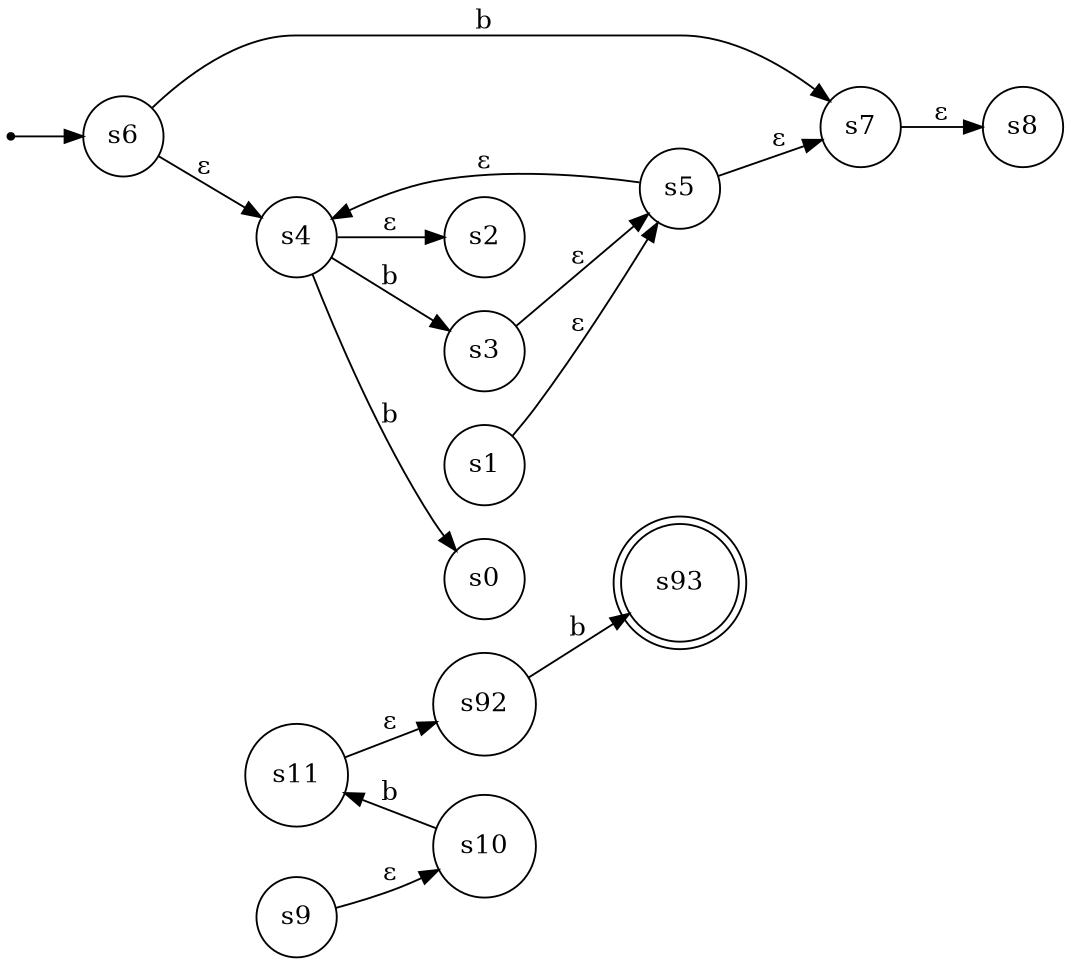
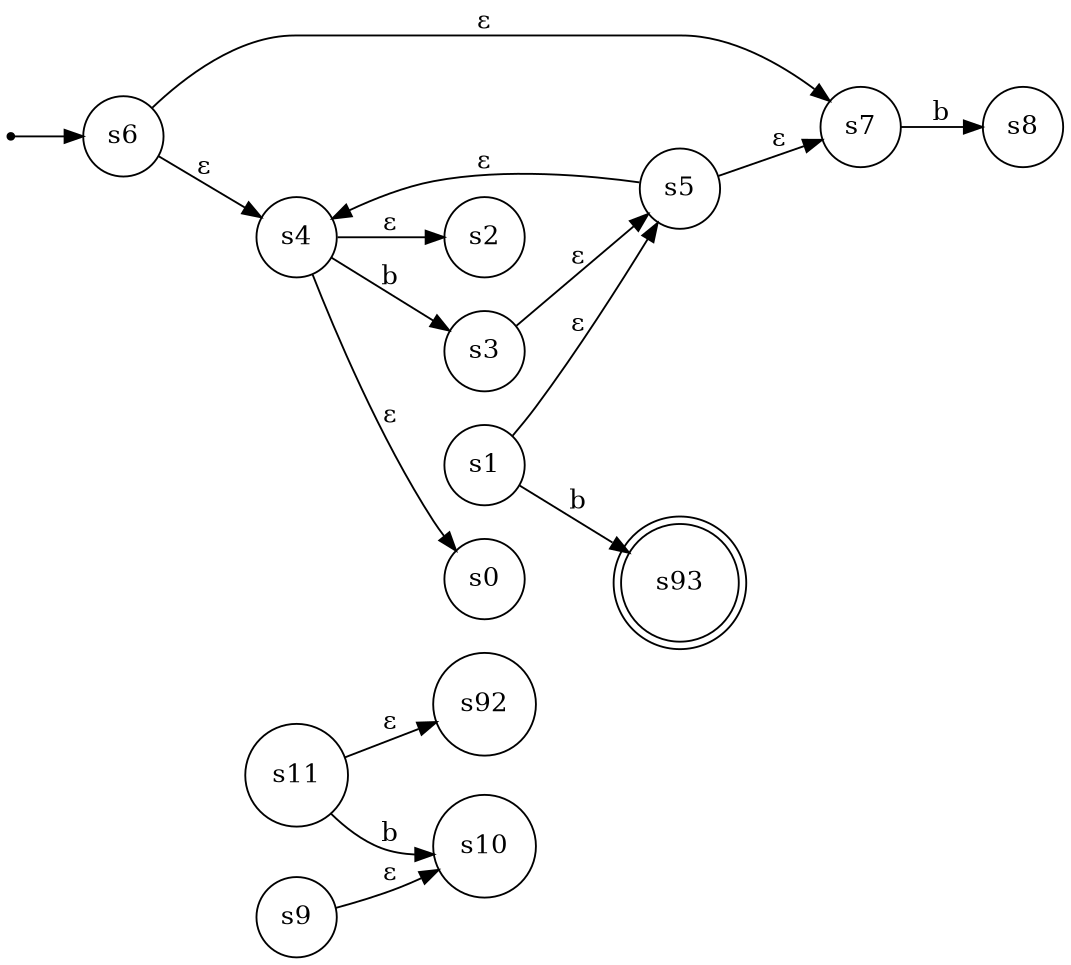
edge "s6" -> "s7": label "b" -> "ε"
edge "s7" -> "s8": label "ε" -> "b"
edge "s4" -> "s0": label "b" -> "ε"
edge "s92" -> "s93": now "s1" -> "s93"
edge "s10" -> "s11": reversed
